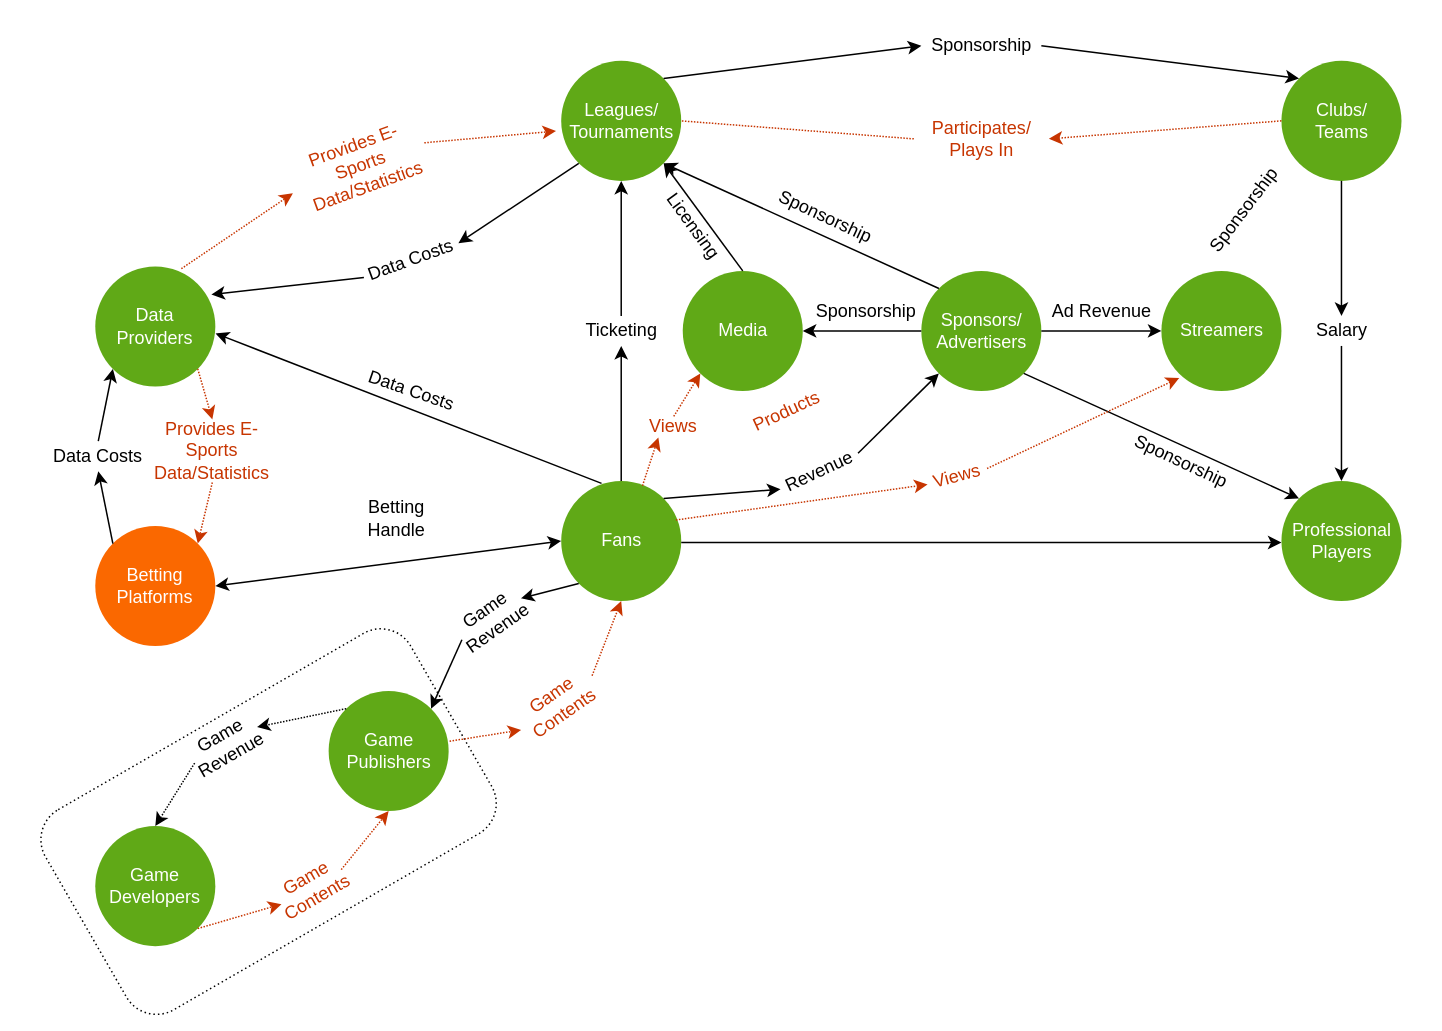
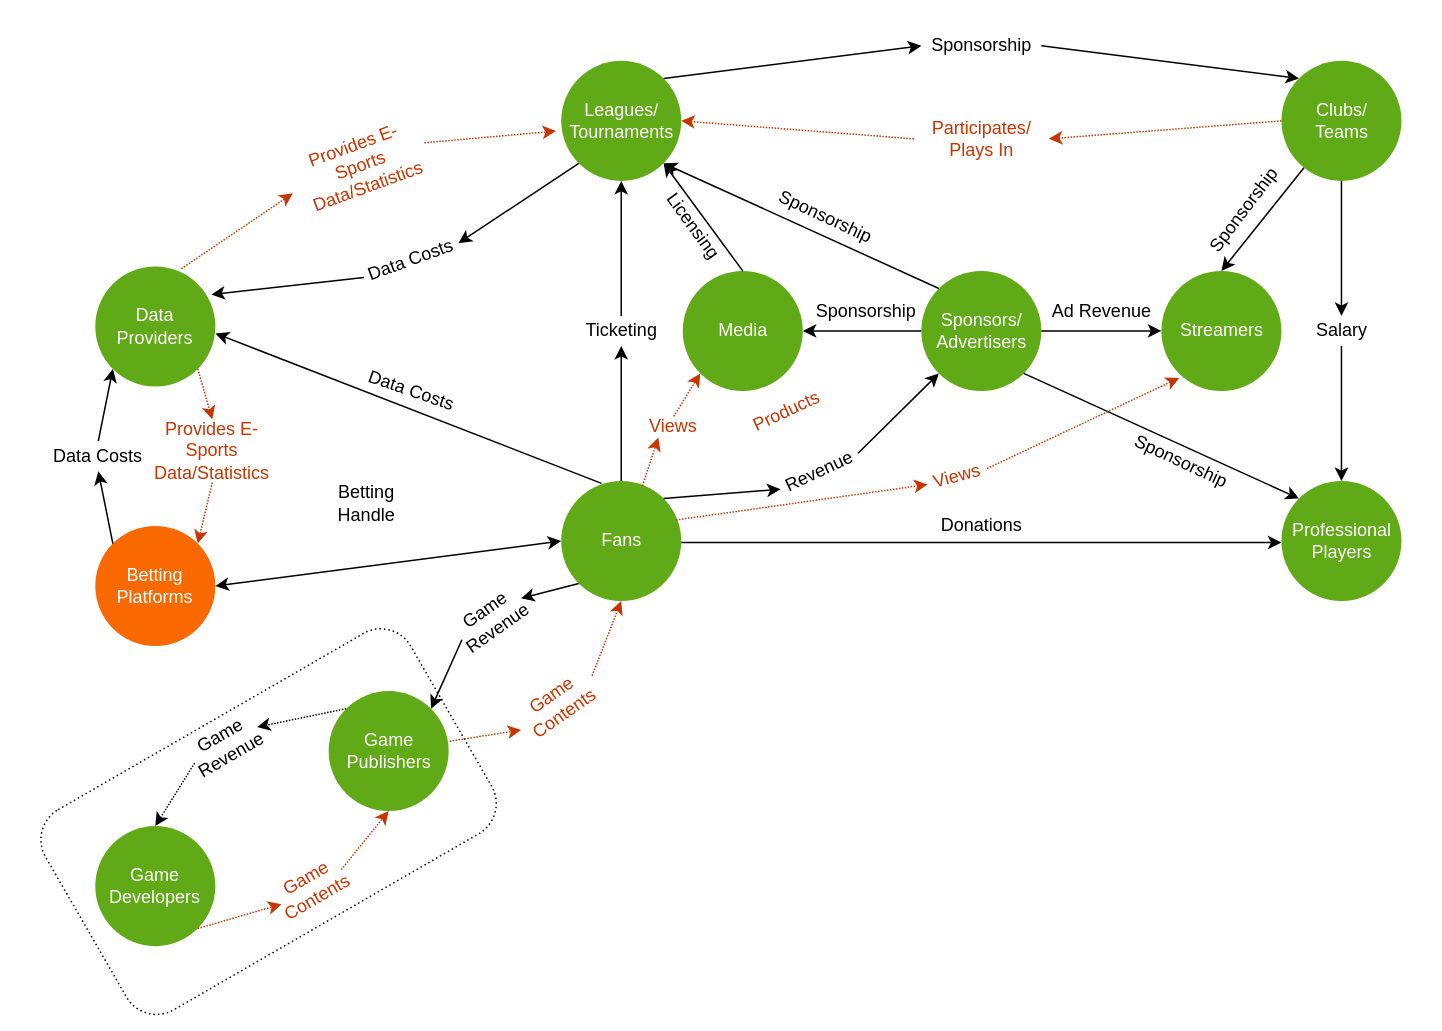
edge "Leagues/ Tournaments" -- "Participates/ Plays In": arrowhead none -> classic
edge "Clubs/ Teams" -> "Streamers": added
node "Betting Handle": moved (396, 518) -> (366, 503)
node "Donations": added
